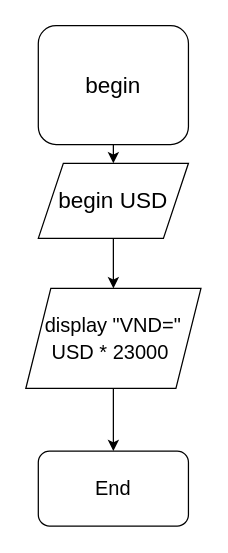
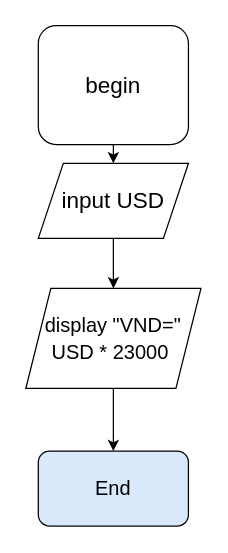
node "begin USD": label "begin USD" -> "input USD"
node "End": fillcolor #ffffff -> #dae8fc
